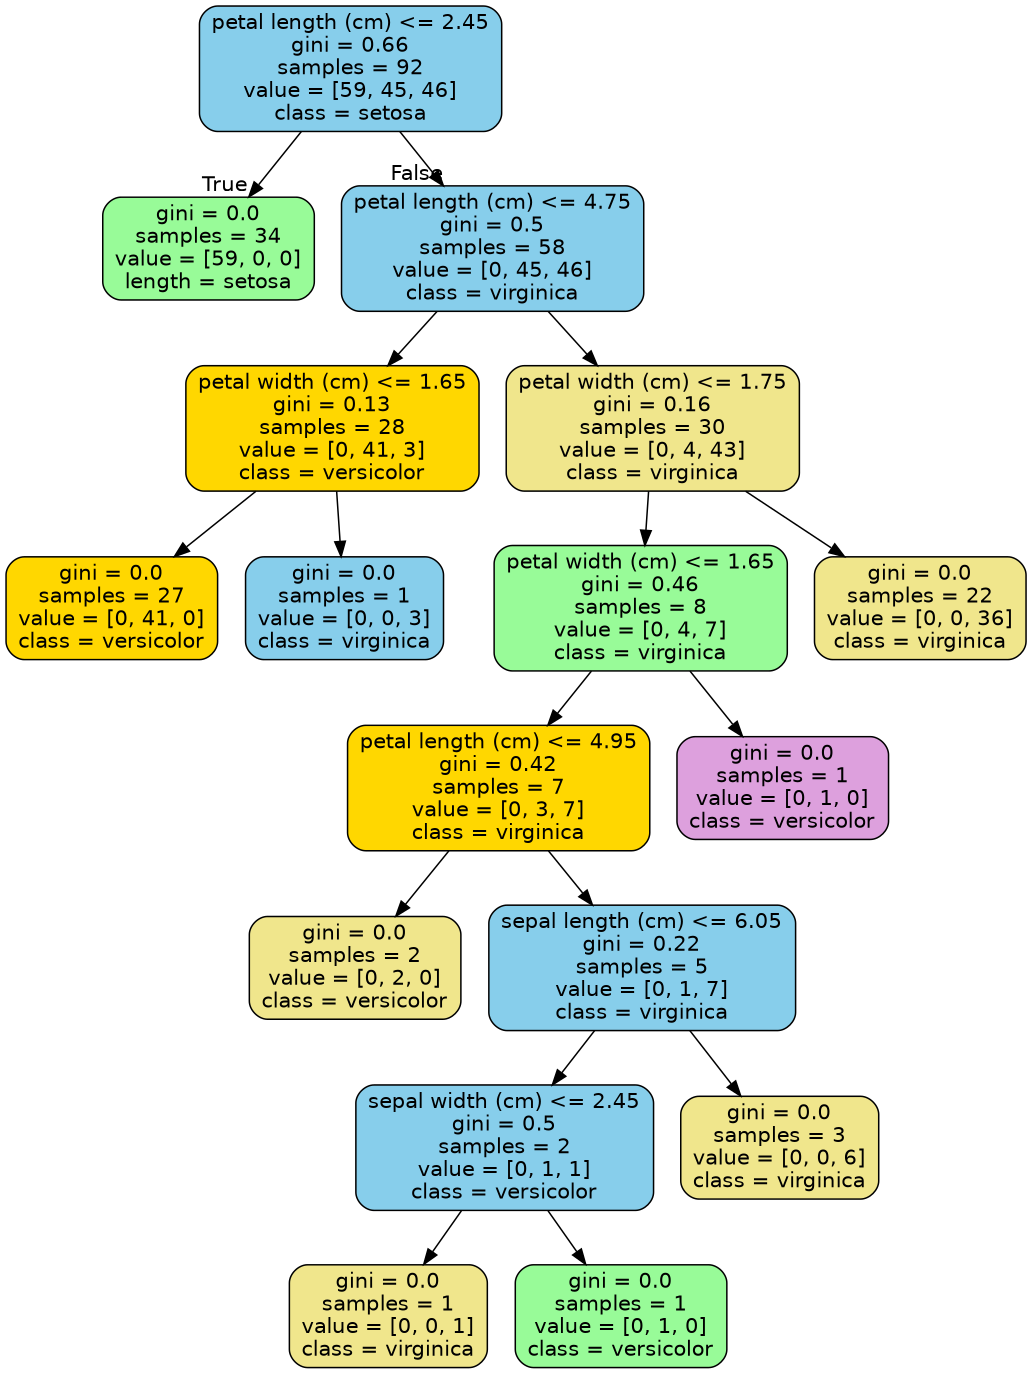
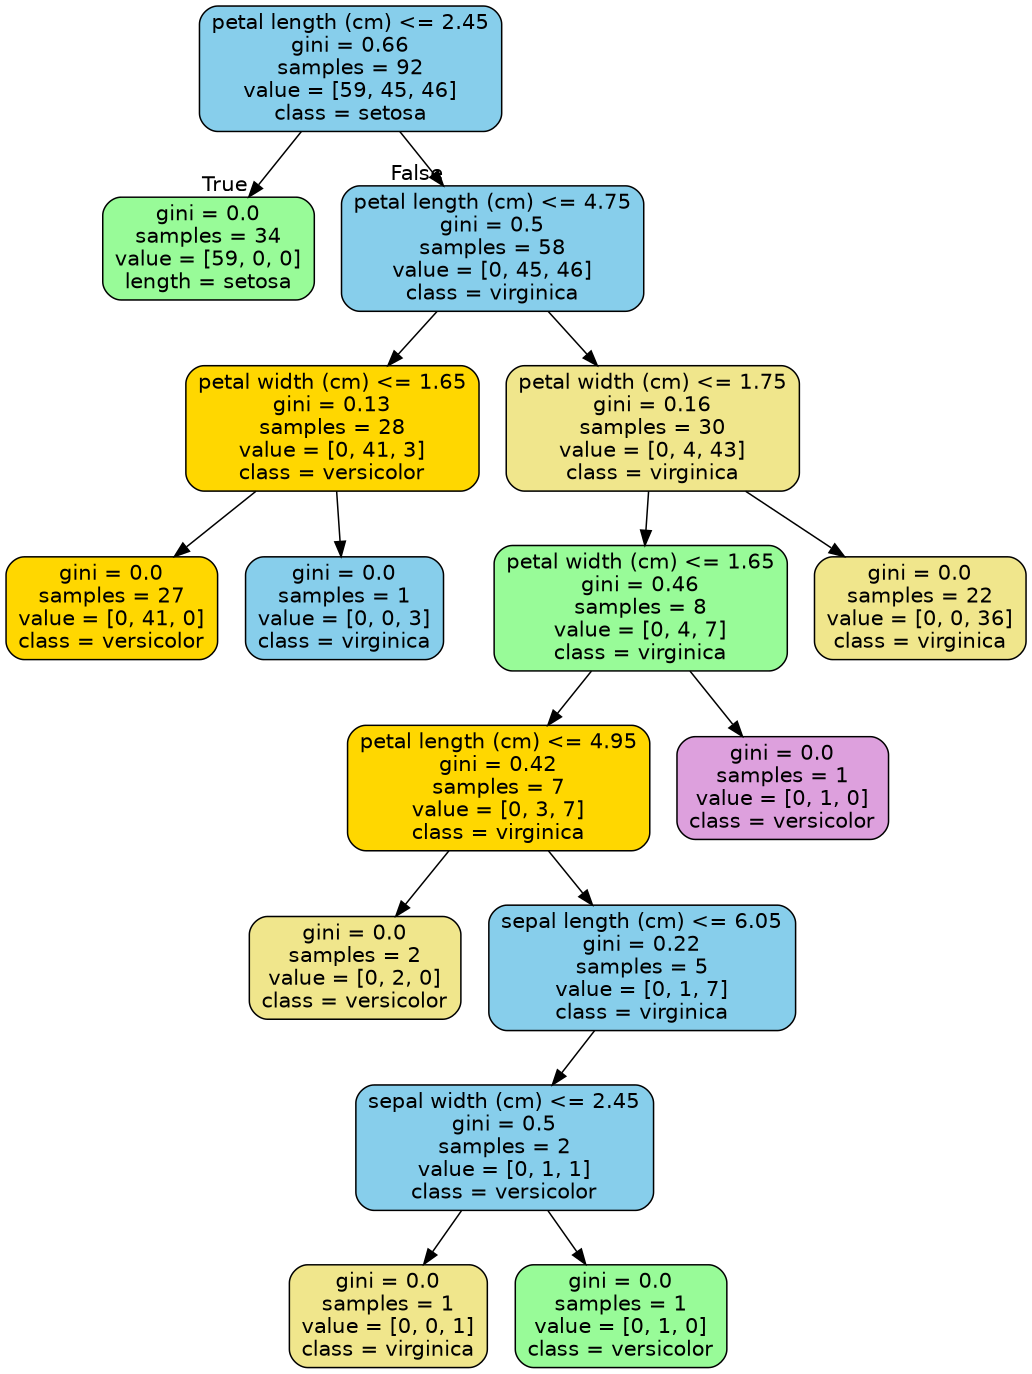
node "gini = 0.0 samples = 3 value = [0, 0, 6] class = virginica": removed
